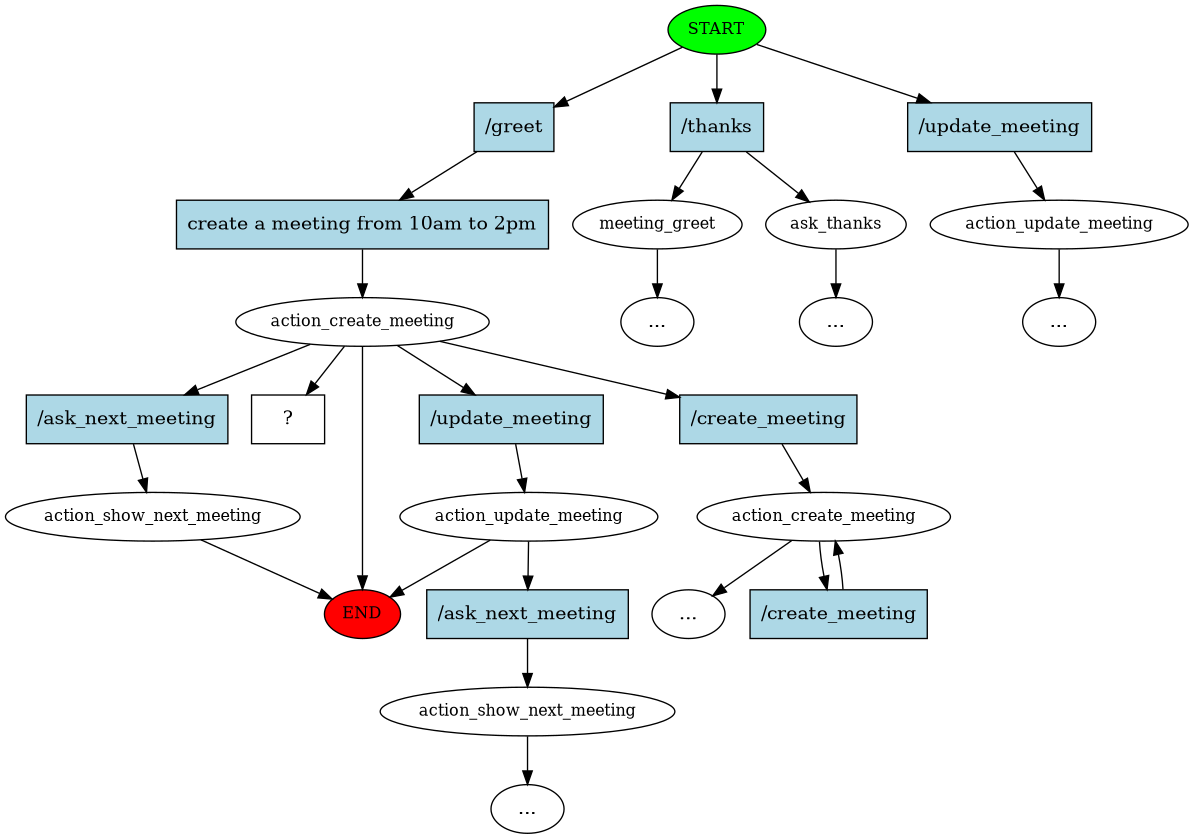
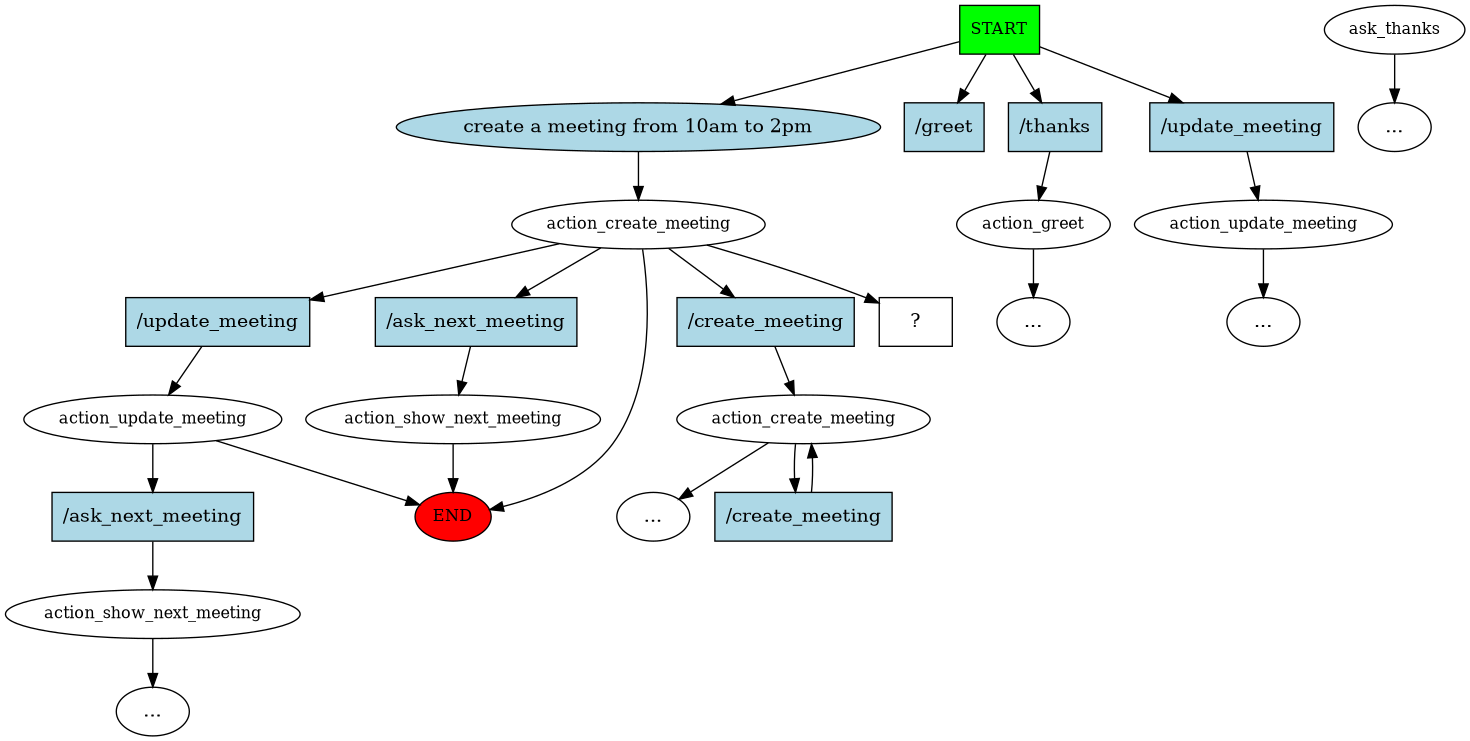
node "START": shape ellipse -> box
edge "/greet" -> "create a meeting from 10am to 2pm": now "START" -> "create a meeting from 10am to 2pm"
edge "/thanks" -> "ask_thanks": removed
node "create a meeting from 10am to 2pm": shape box -> ellipse
node "meeting_greet": label "meeting_greet" -> "action_greet"
